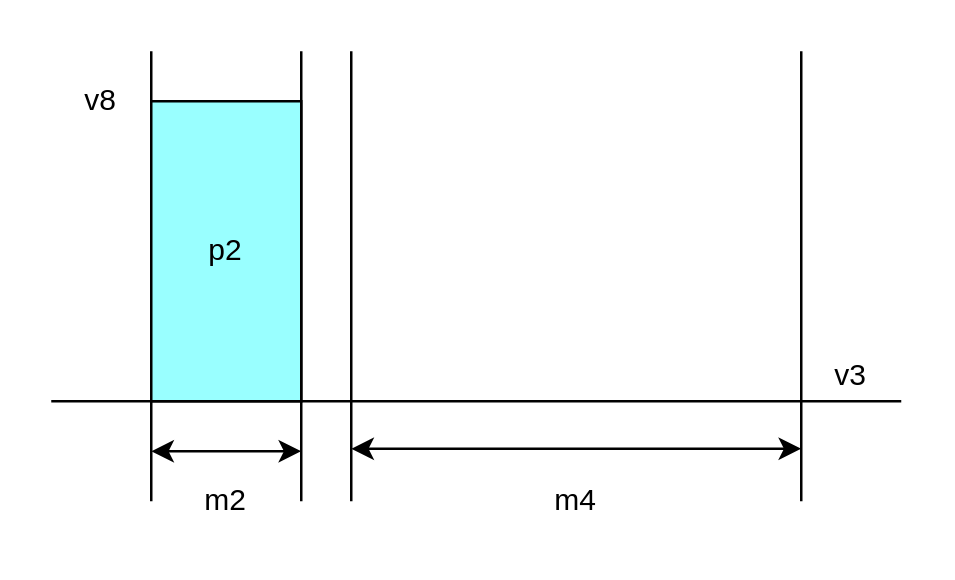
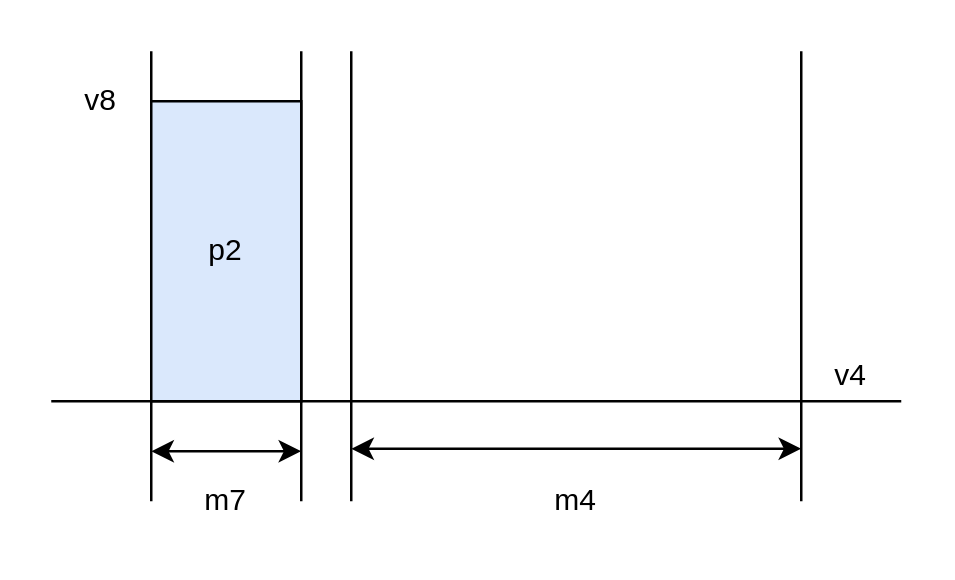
node "p2": fillcolor #99ffff -> #dae8fc
node "v3": label "v3" -> "v4"
node "m2": label "m2" -> "m7"
